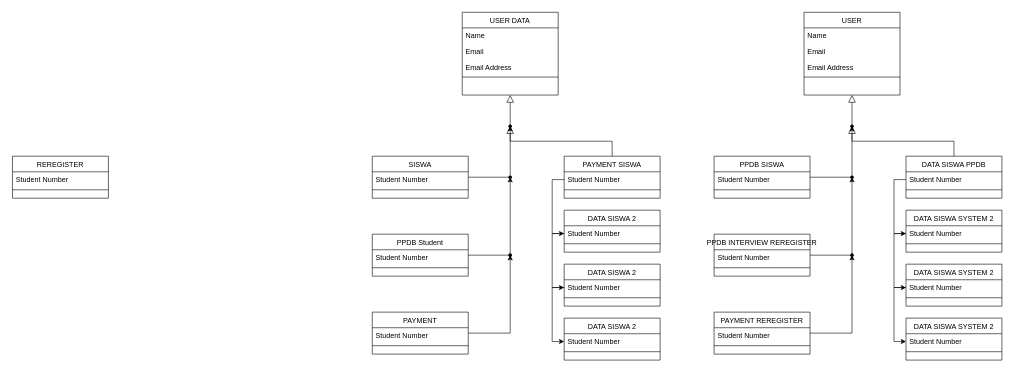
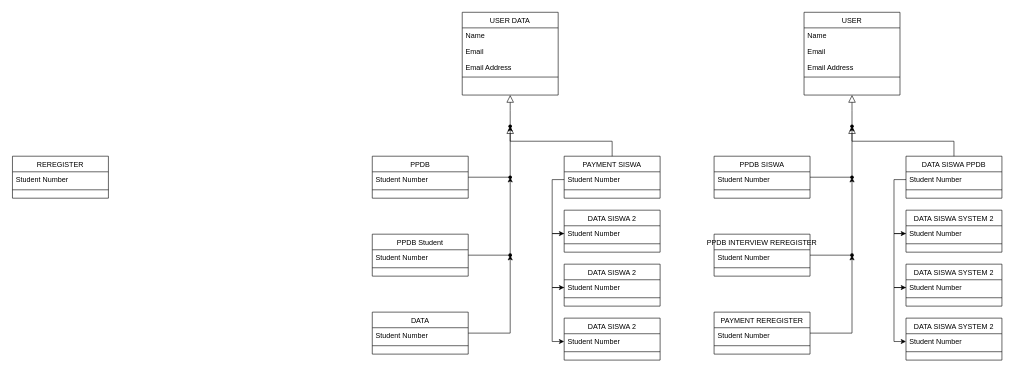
node "SISWA": label "SISWA" -> "PPDB"
node "PAYMENT": label "PAYMENT" -> "DATA"
